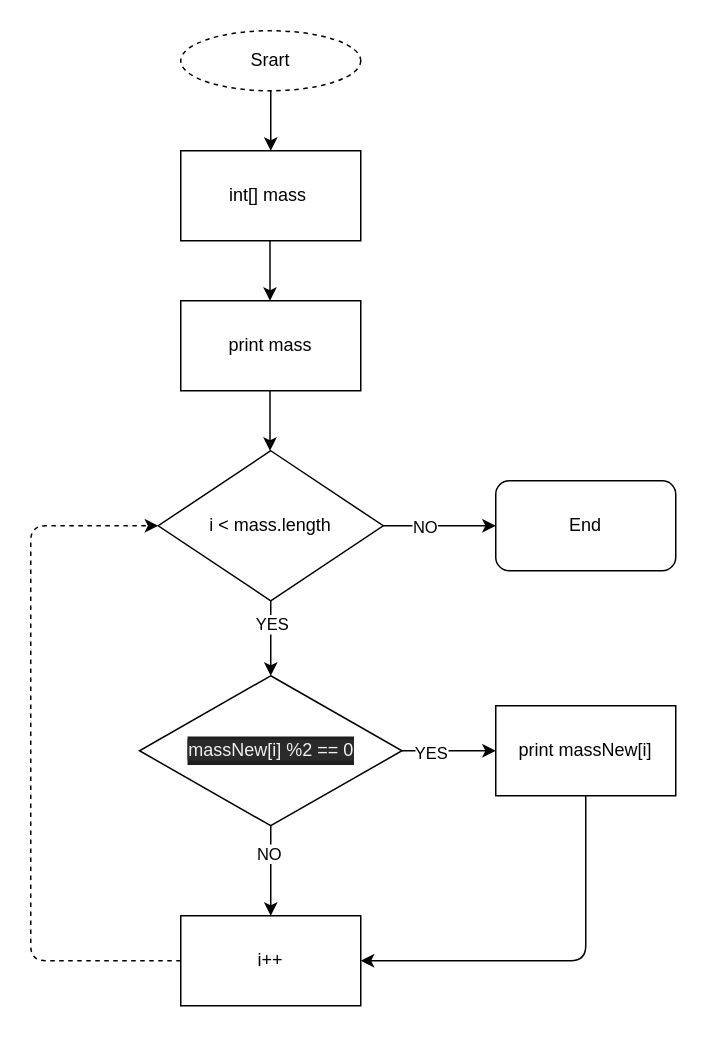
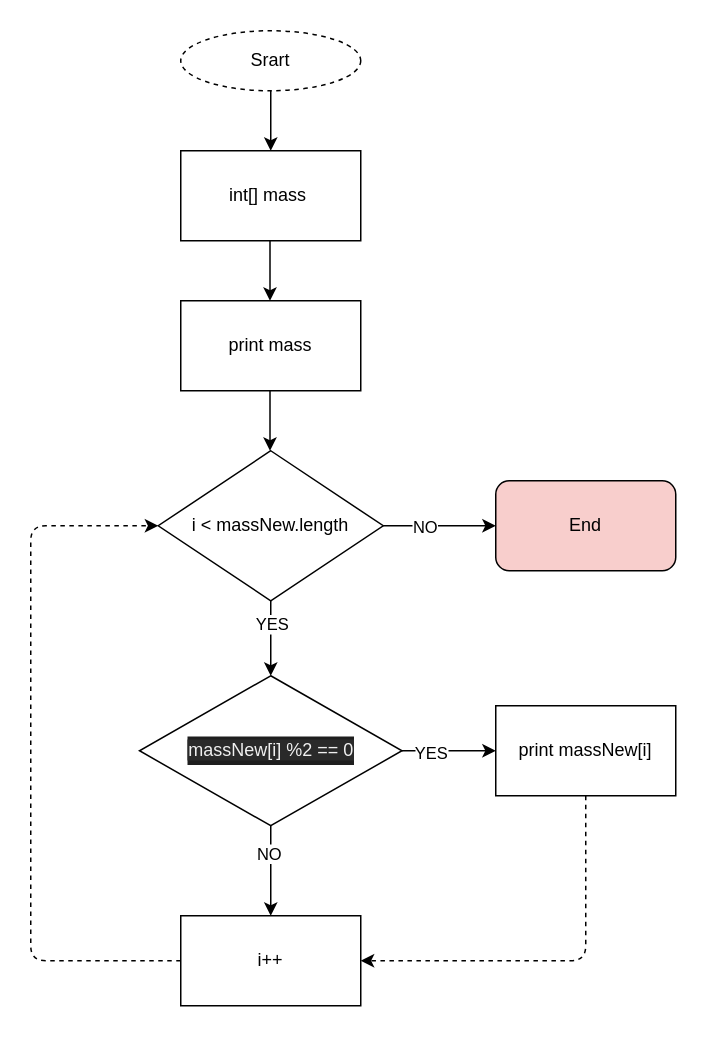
node "i < mass.length": label "i < mass.length" -> "i < massNew.length"
node "End": fillcolor #ffffff -> #f8cecc
edge "print massNew[i]" -> "i++": style solid -> dashed
